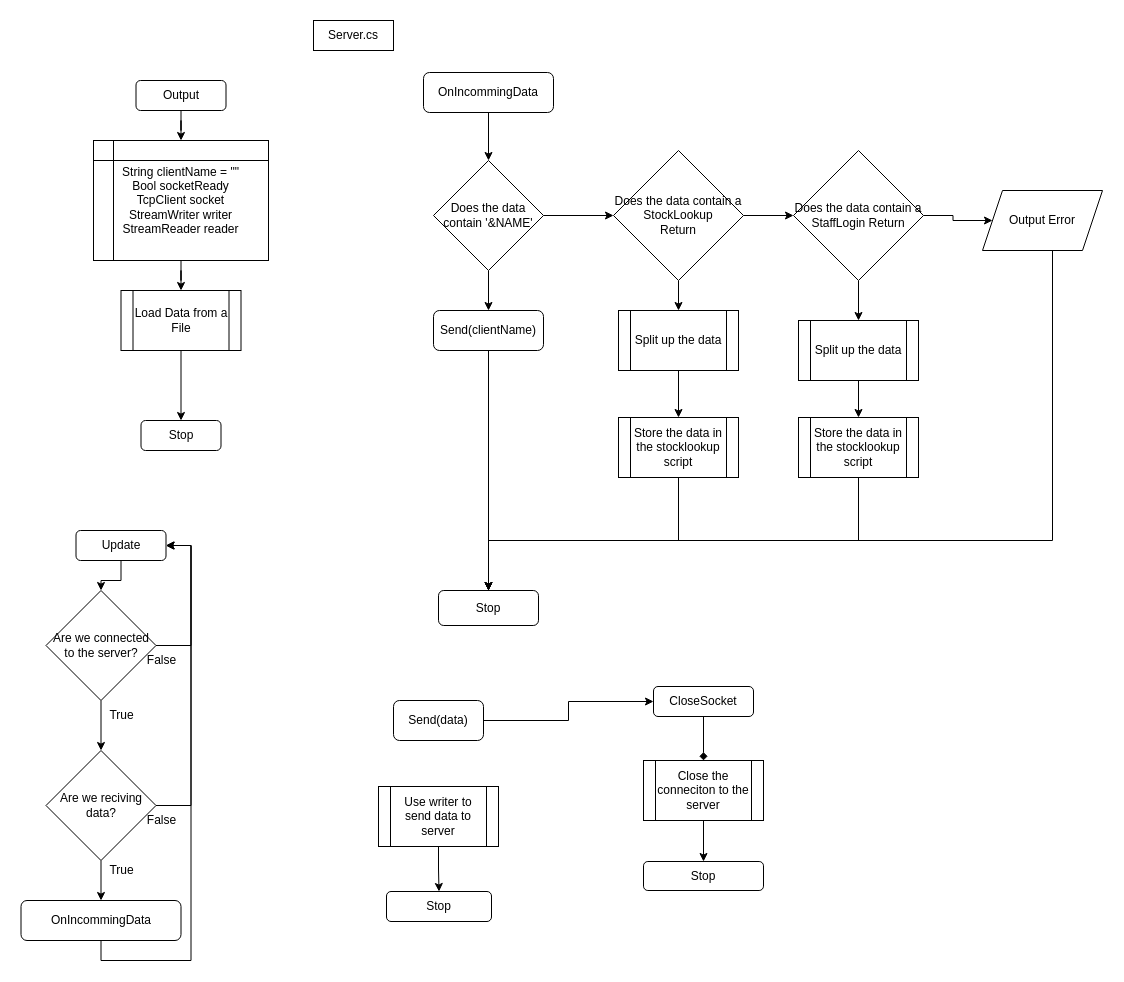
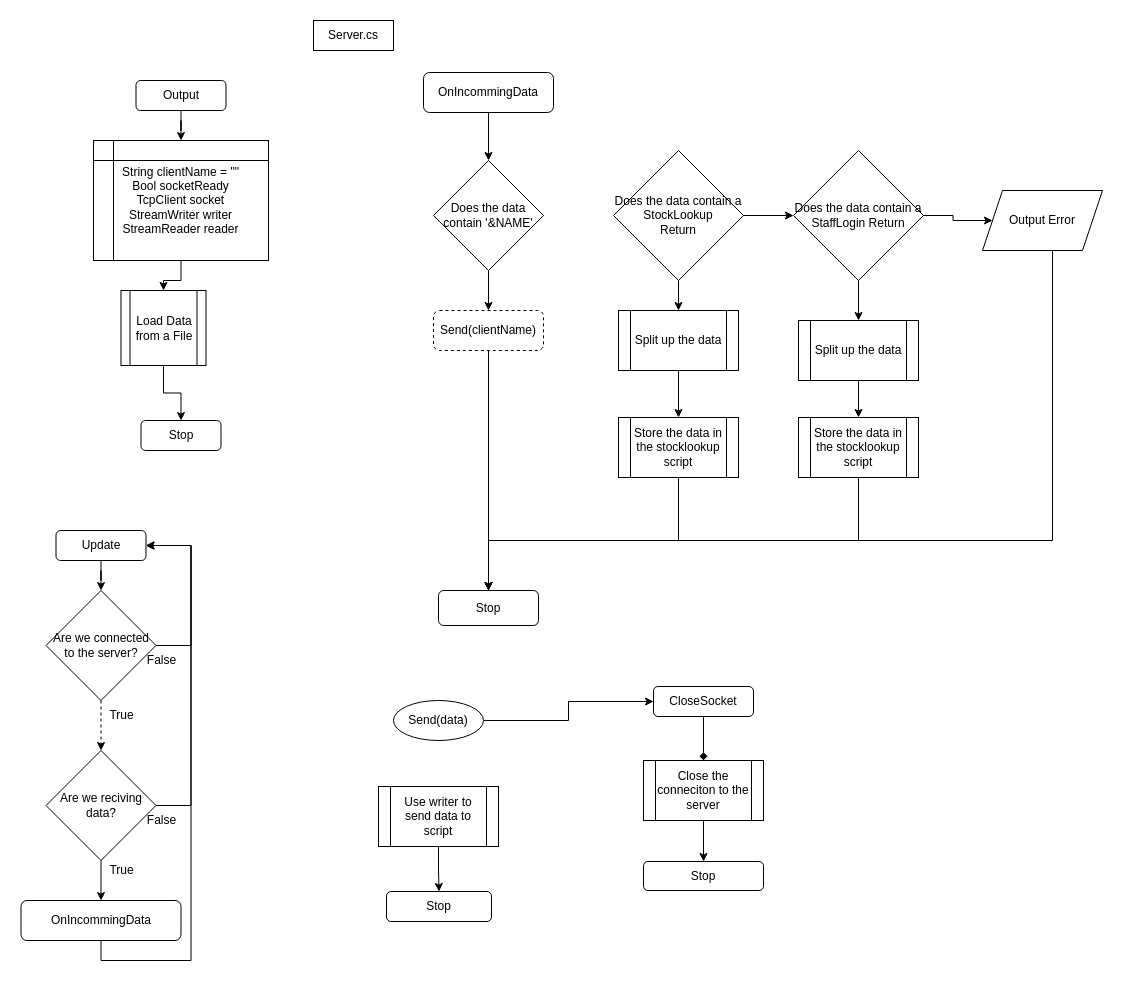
edge "Does the data contain '&NAME'" -> "Does the data contain a StockLookup Return": removed
node "Load Data from a File": size 120x60 -> 85x75
node "Send(clientName)": style solid -> dashed
node "Update": moved (121, 546) -> (101, 546)
node "Send(data)": shape rounded rectangle -> ellipse
edge "Are we connected to the server?" -> "Are we reciving data?": style solid -> dashed
node "Use writer to send data to server": label "Use writer to send data to server" -> "Use writer to send data to script"
